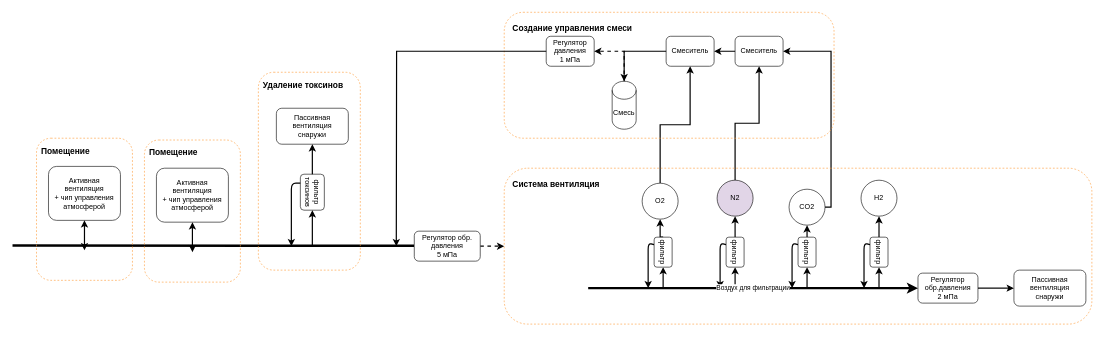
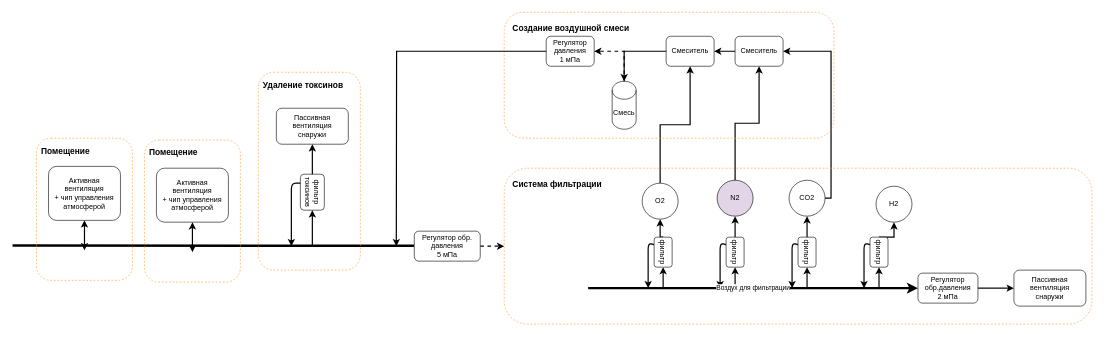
node "Создание управления смеси": label "Создание управления смеси" -> "Создание воздушной смеси"
node "Система вентиляция": label "Система вентиляция" -> "Система фильтрации"
node "H2": moved (879, 198) -> (894, 204)
node "CO2": moved (807, 207) -> (807, 198)
